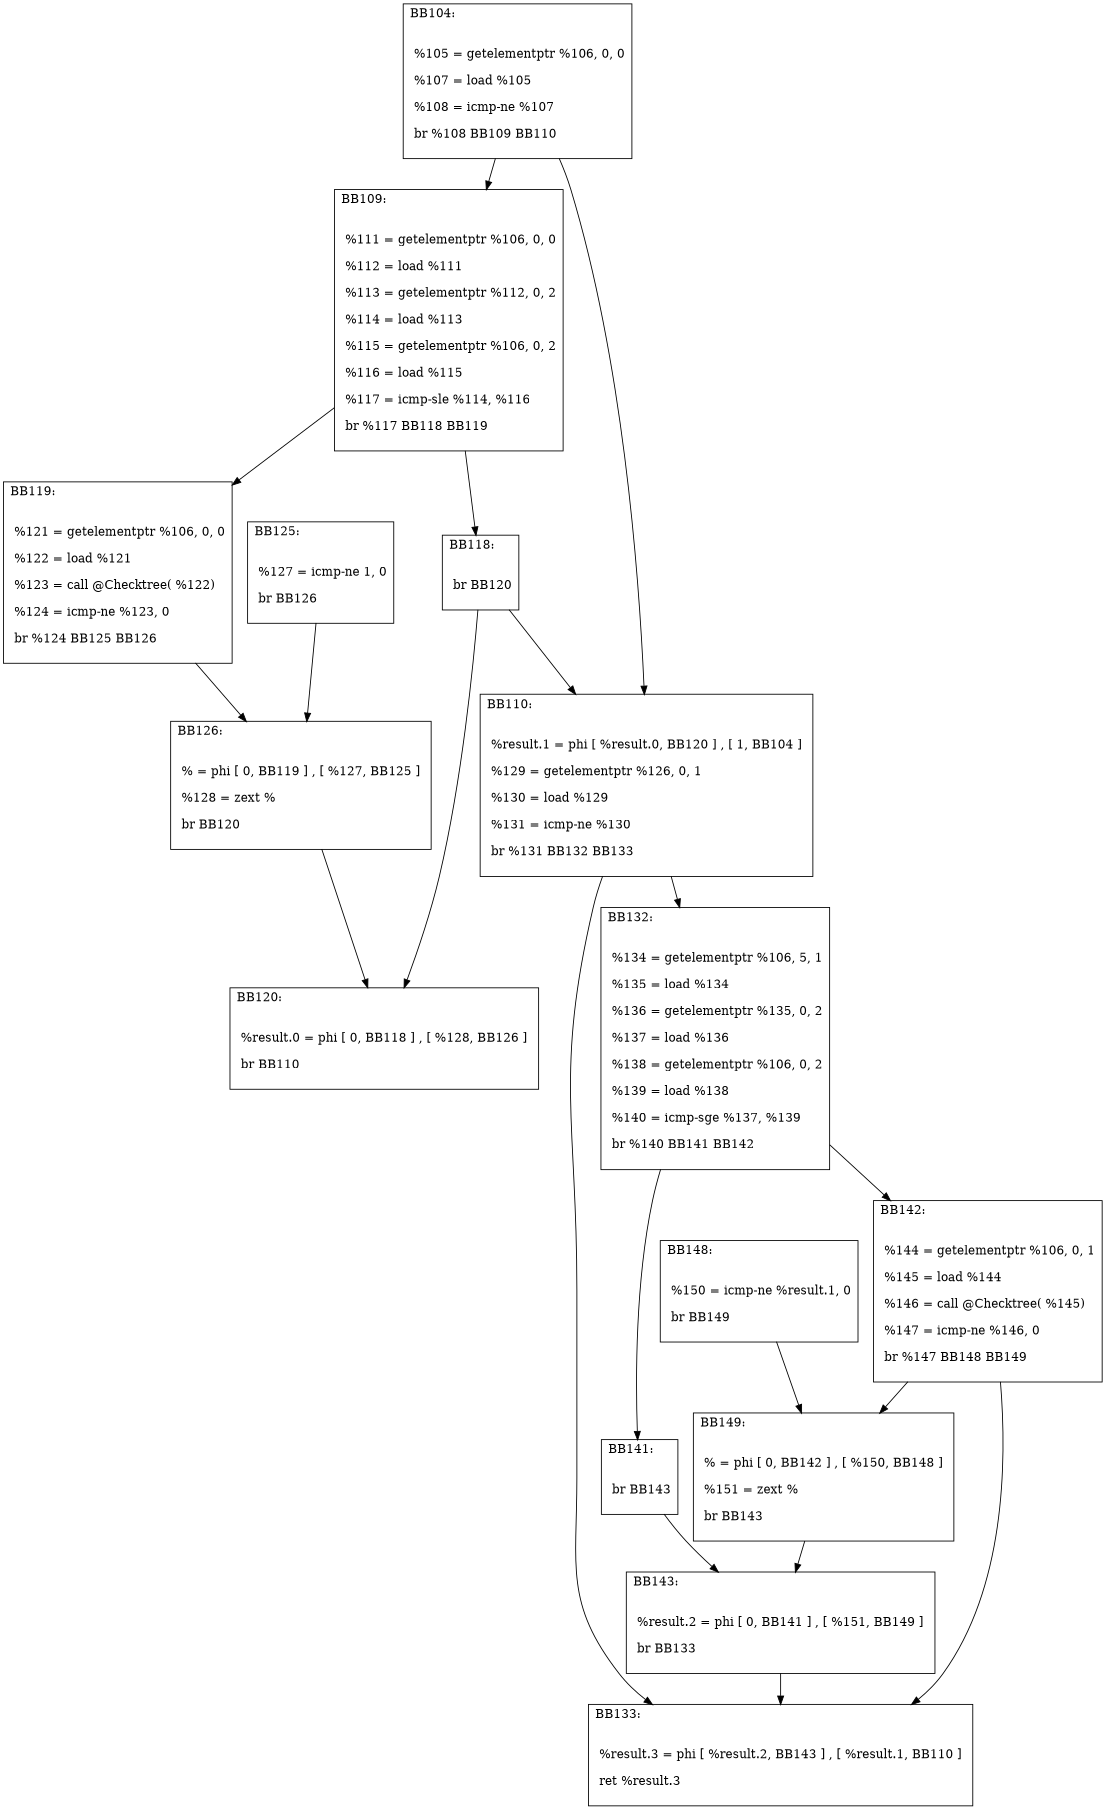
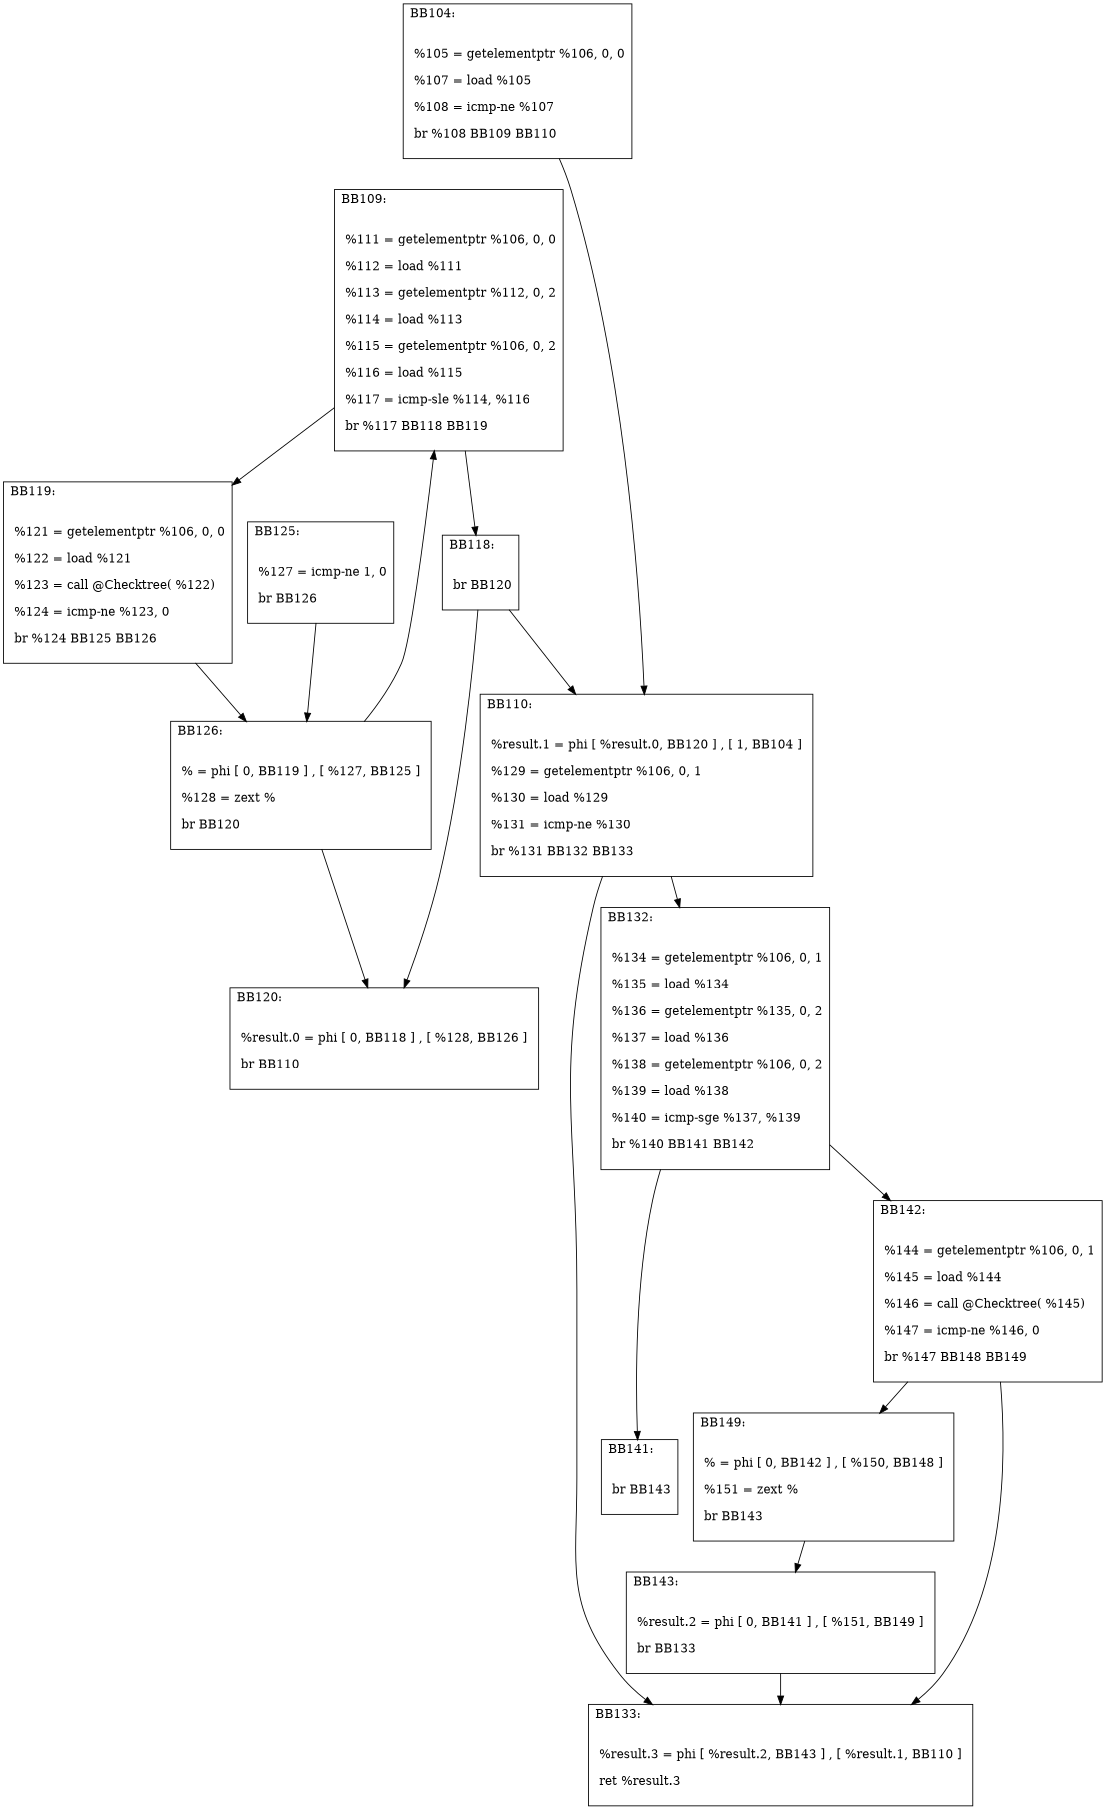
edge "BB104:" -> "BB109:": now "BB126:" -> "BB109:"
node "BB110:": text "%129 = getelementptr %126, 0, 1" -> "%129 = getelementptr %106, 0, 1"
node "BB132:": text "%134 = getelementptr %106, 5, 1" -> "%134 = getelementptr %106, 0, 1"
node "BB148:": removed
edge "BB141:" -> "BB143:": removed
